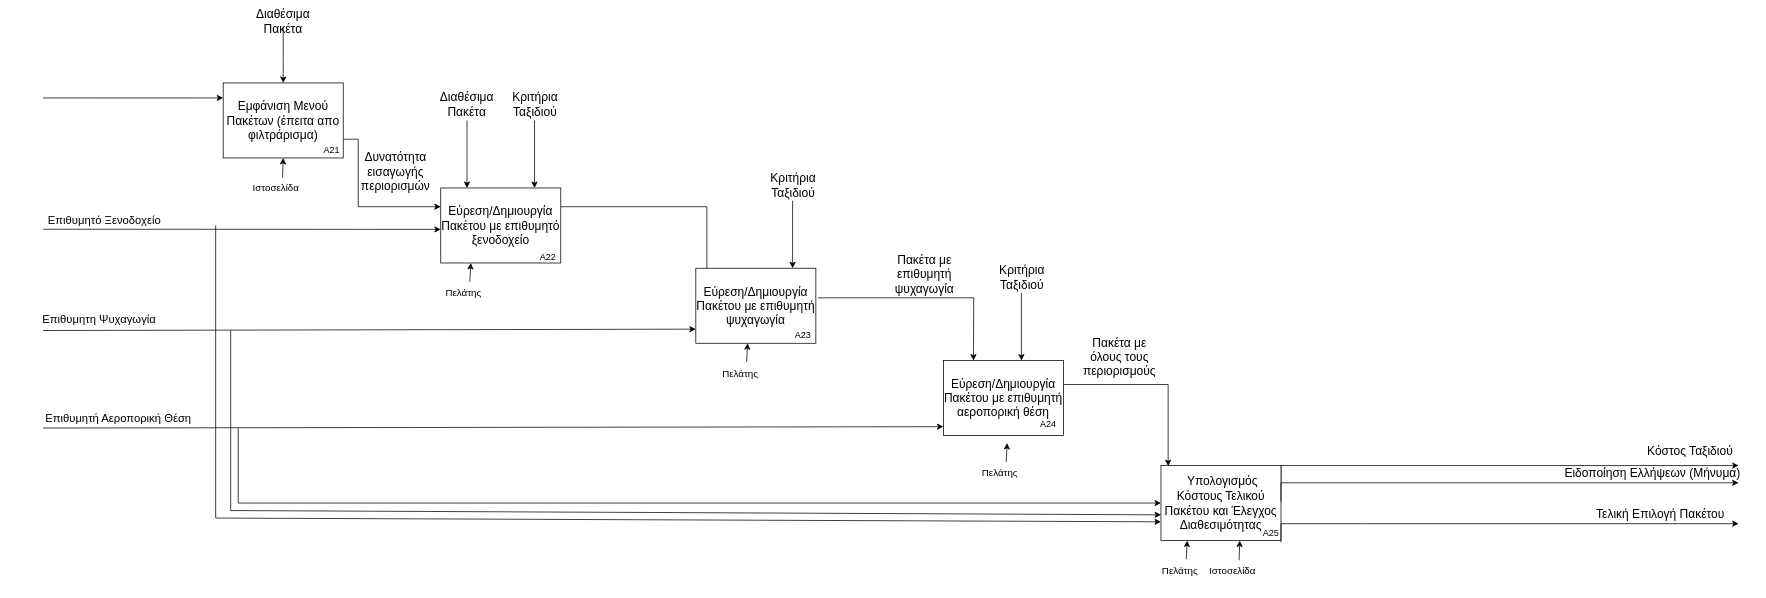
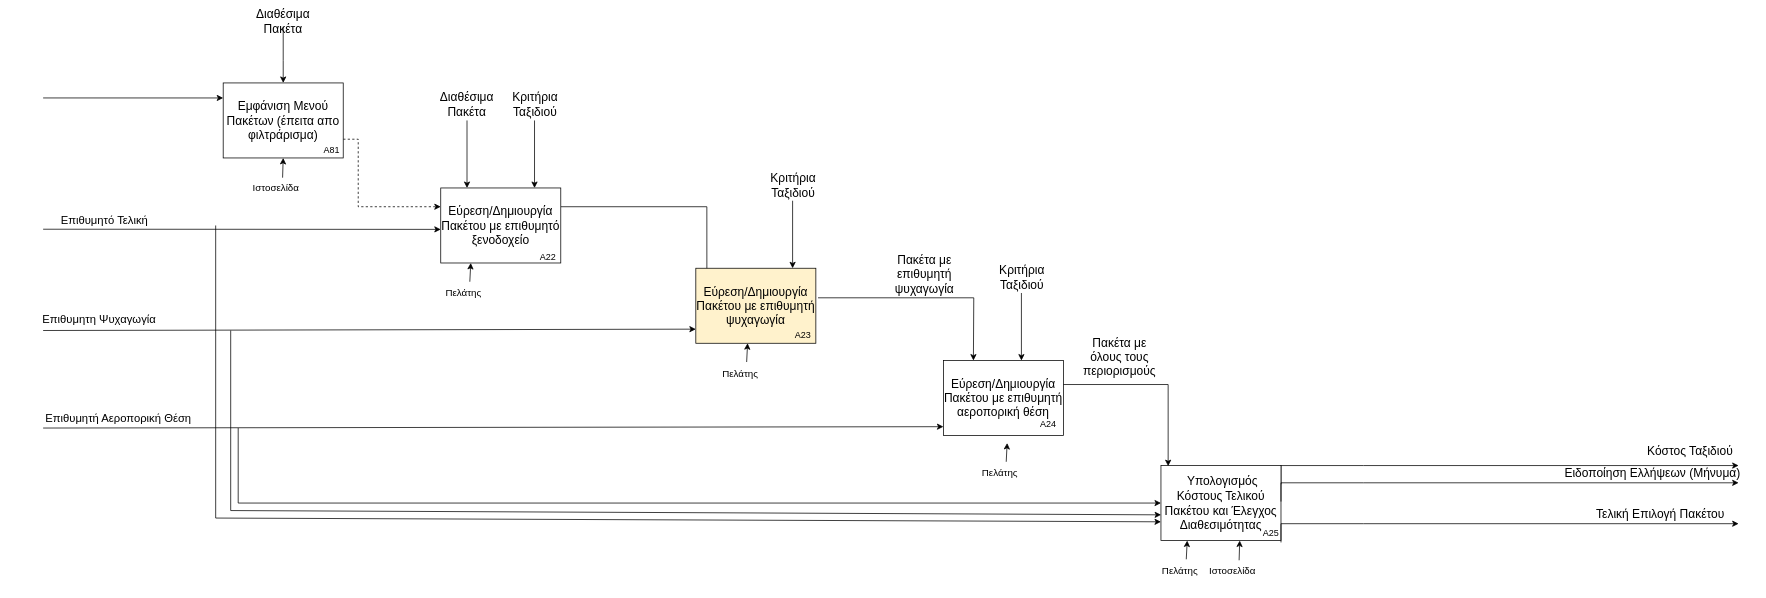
node "Α21": label "Α21" -> "Α81"
node "Δυνατότητα εισαγωγής περιορισμών": removed
edge "Εμφάνιση Μενού Πακέτων (έπειτα απο φιλτράρισμα)" -> "Εύρεση/Δημιουργία Πακέτου με επιθυμητό ξενοδοχείο": style solid -> dashed
node "Επιθυμητό Ξενοδοχείο": label "Επιθυμητό Ξενοδοχείο" -> "Επιθυμητό Τελική"
node "Εύρεση/Δημιουργία Πακέτου με επιθυμητή ψυχαγωγία": fillcolor #ffffff -> #fff2cc
